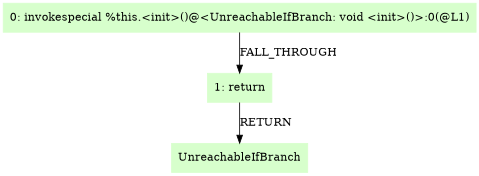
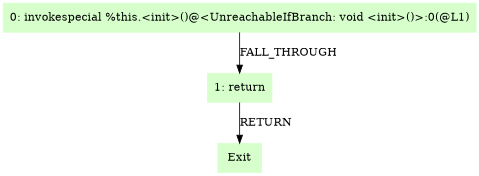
node "UnreachableIfBranch": label "UnreachableIfBranch" -> "Exit"
